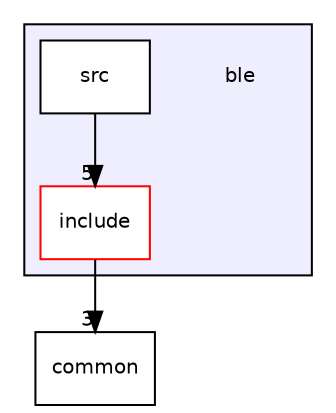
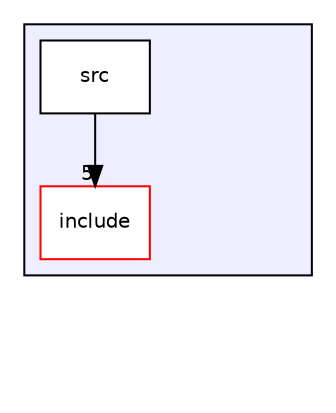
node "ble": removed
node "common": removed
